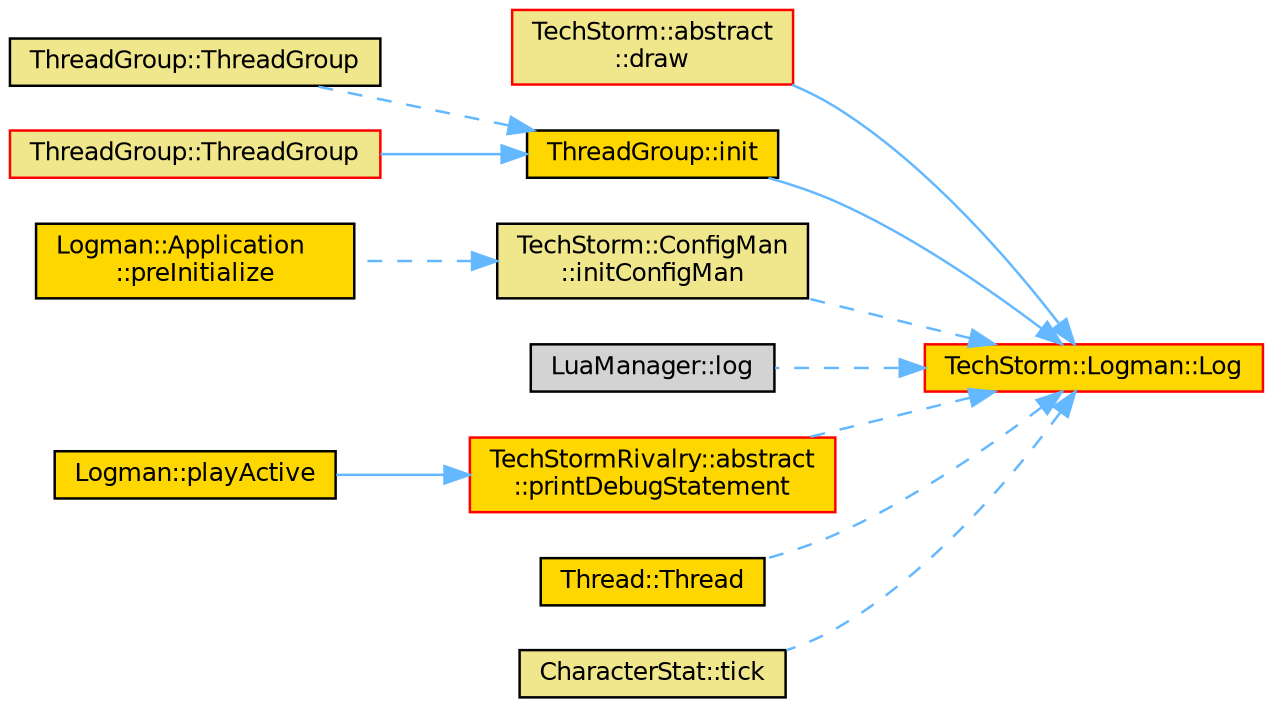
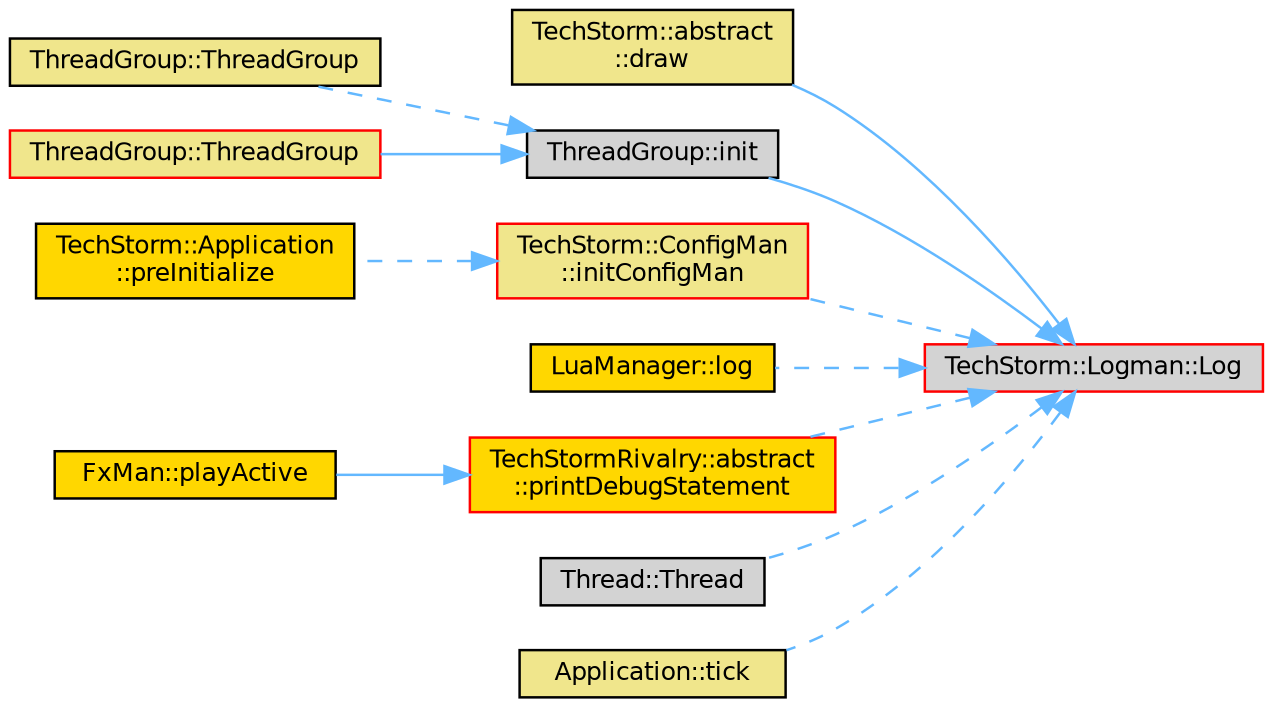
node "TechStorm::abstract ::draw": color red -> black
node "ThreadGroup::init": fillcolor gold -> lightgrey
node "Logman::Application ::preInitialize": label "Logman::Application ::preInitialize" -> "TechStorm::Application ::preInitialize"
node "TechStorm::ConfigMan ::initConfigMan": color black -> red
node "LuaManager::log": fillcolor lightgrey -> gold
node "TechStorm::Logman::Log": fillcolor gold -> lightgrey
node "Logman::playActive": label "Logman::playActive" -> "FxMan::playActive"
node "Thread::Thread": fillcolor gold -> lightgrey
node "CharacterStat::tick": label "CharacterStat::tick" -> "Application::tick"
